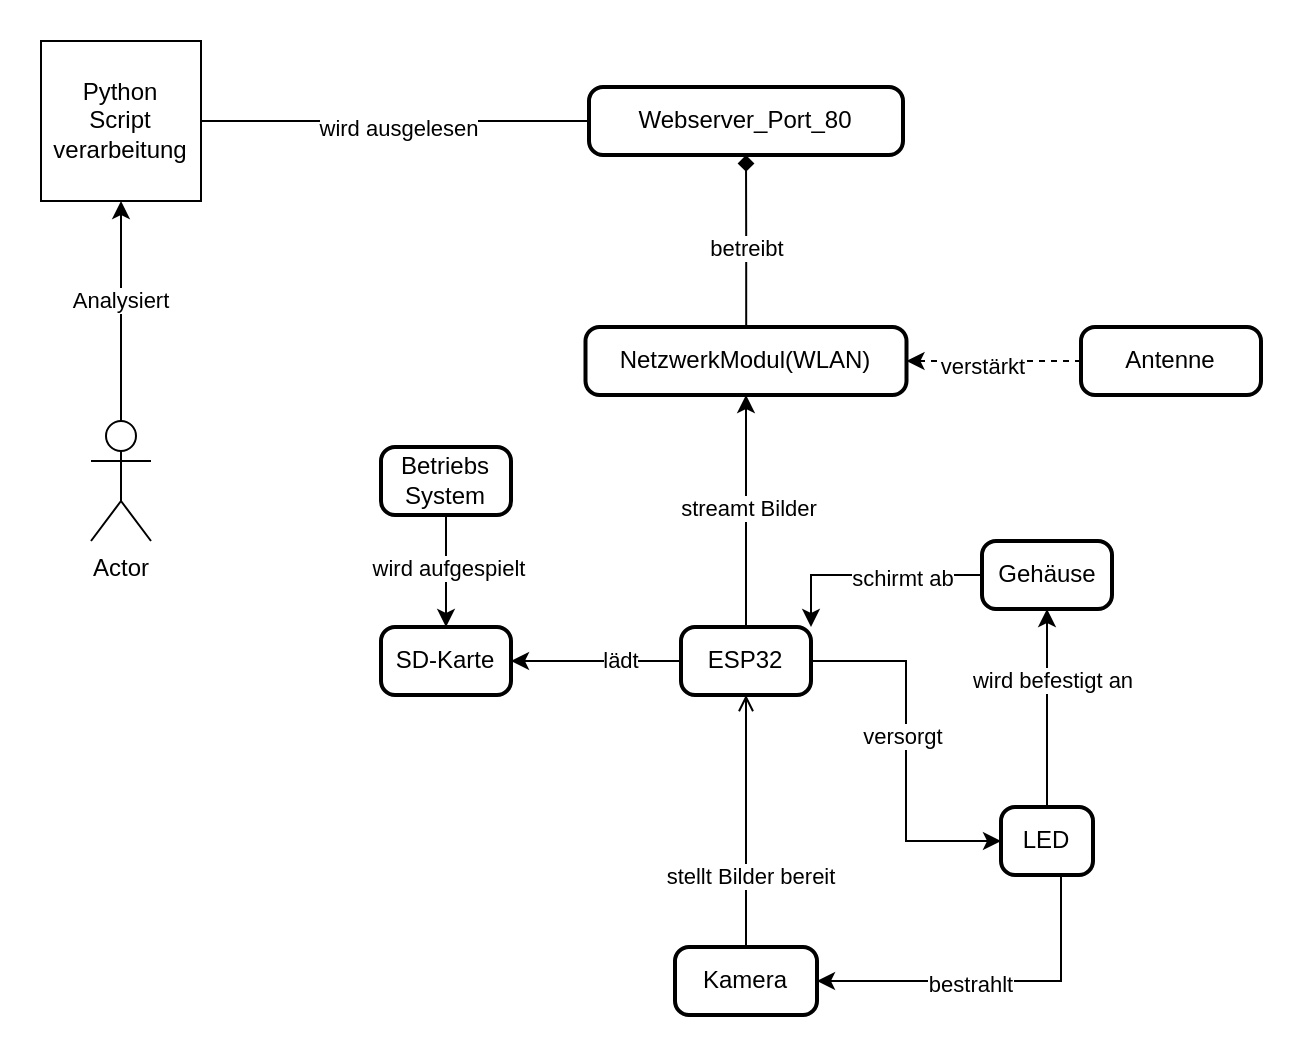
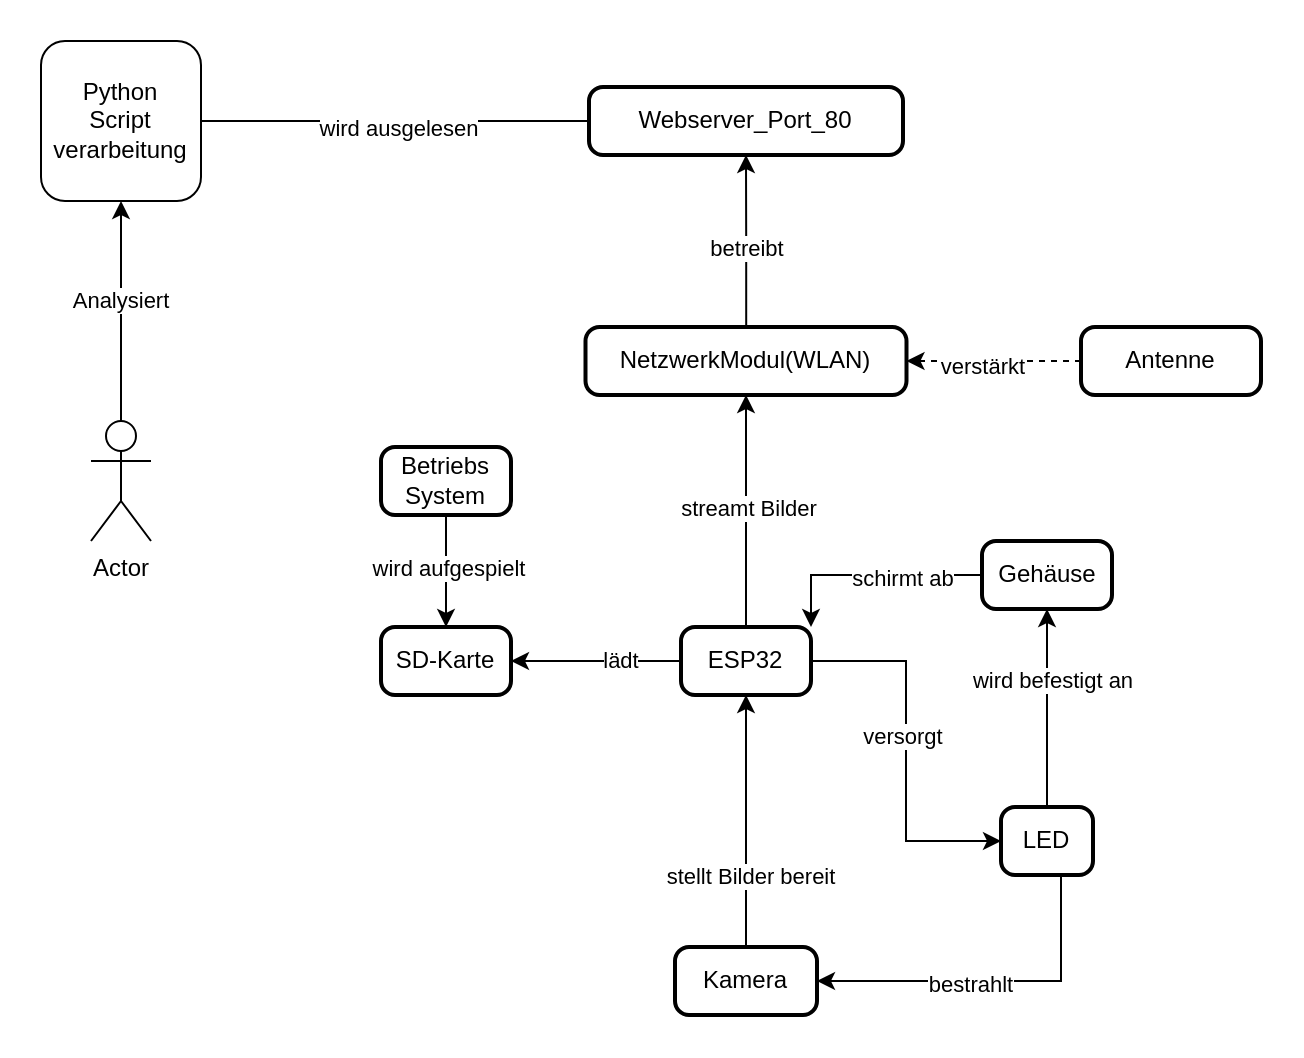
node "Python Script verarbeitung": shape rectangle -> rounded rectangle
edge "NetzwerkModul(WLAN)" -> "Webserver_Port_80": arrowhead diamond -> classic
edge "Kamera" -> "ESP32": arrowhead open -> classic
